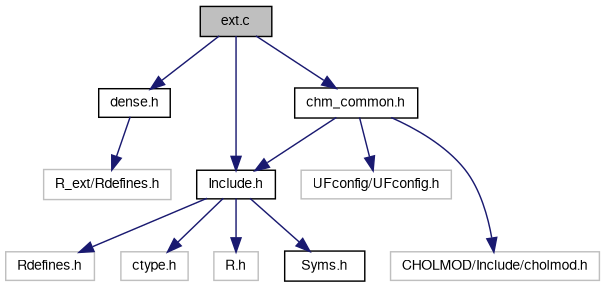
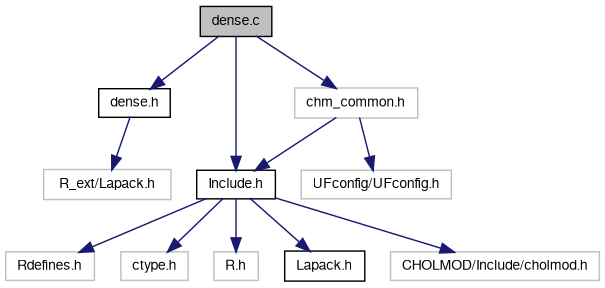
node "ext.c": label "ext.c" -> "dense.c"
node "chm_common.h": color black -> grey75
edge "chm_common.h" -> "CHOLMOD/Include/cholmod.h": now "Include.h" -> "CHOLMOD/Include/cholmod.h"
node "R_ext/Rdefines.h": label "R_ext/Rdefines.h" -> "R_ext/Lapack.h"
node "Syms.h": label "Syms.h" -> "Lapack.h"
